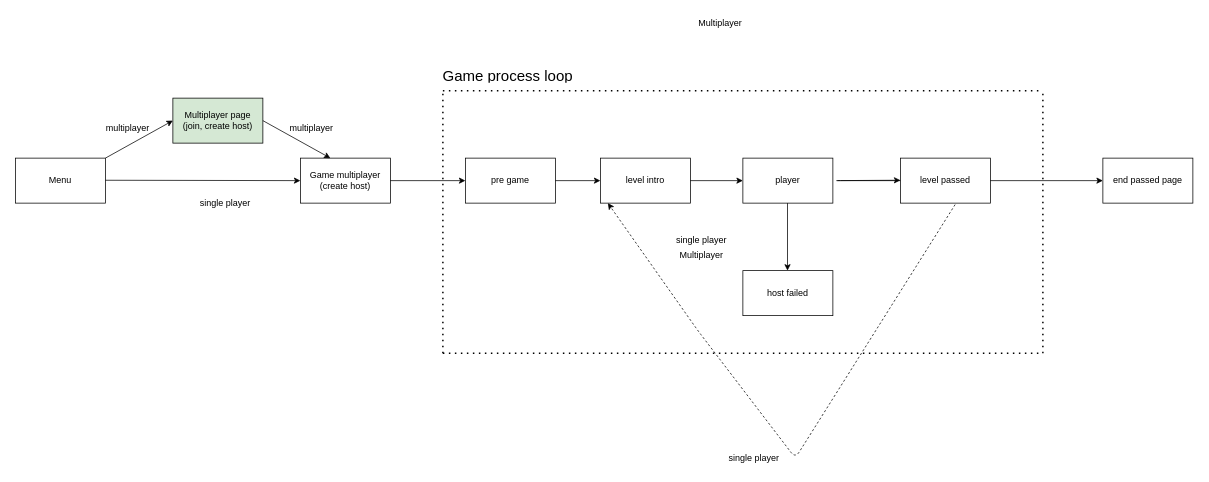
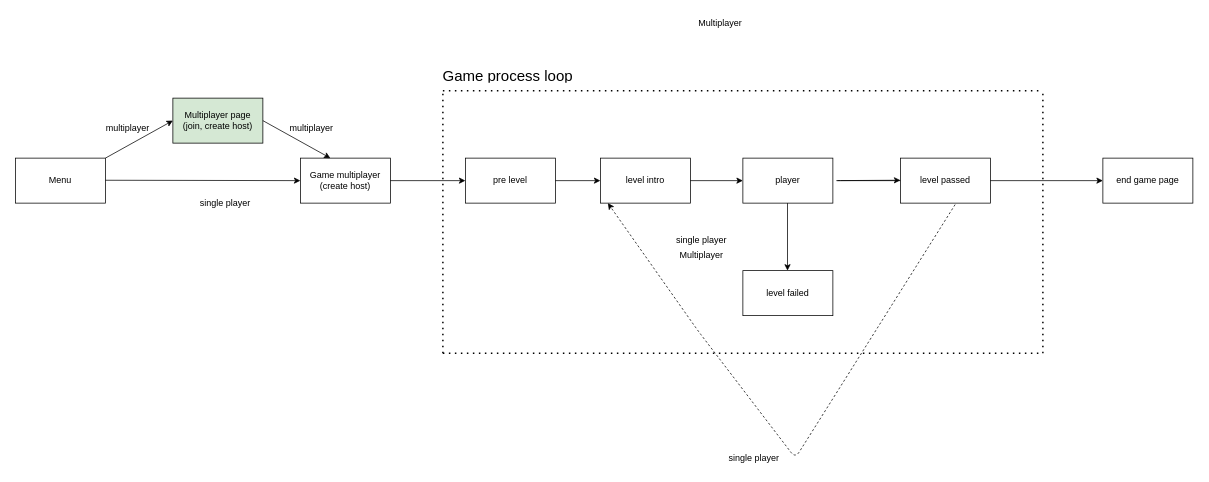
node "pre game": label "pre game" -> "pre level"
node "end passed page": label "end passed page" -> "end game page"
node "host failed": label "host failed" -> "level failed"
